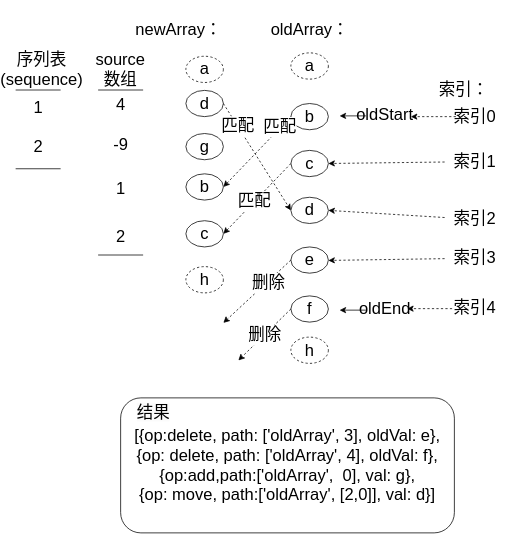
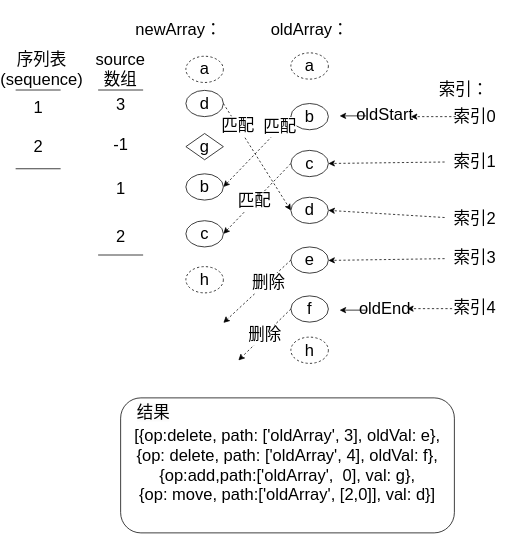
node "4": label "4" -> "3"
node "-9": label "-9" -> "-1"
node "g": shape ellipse -> diamond
